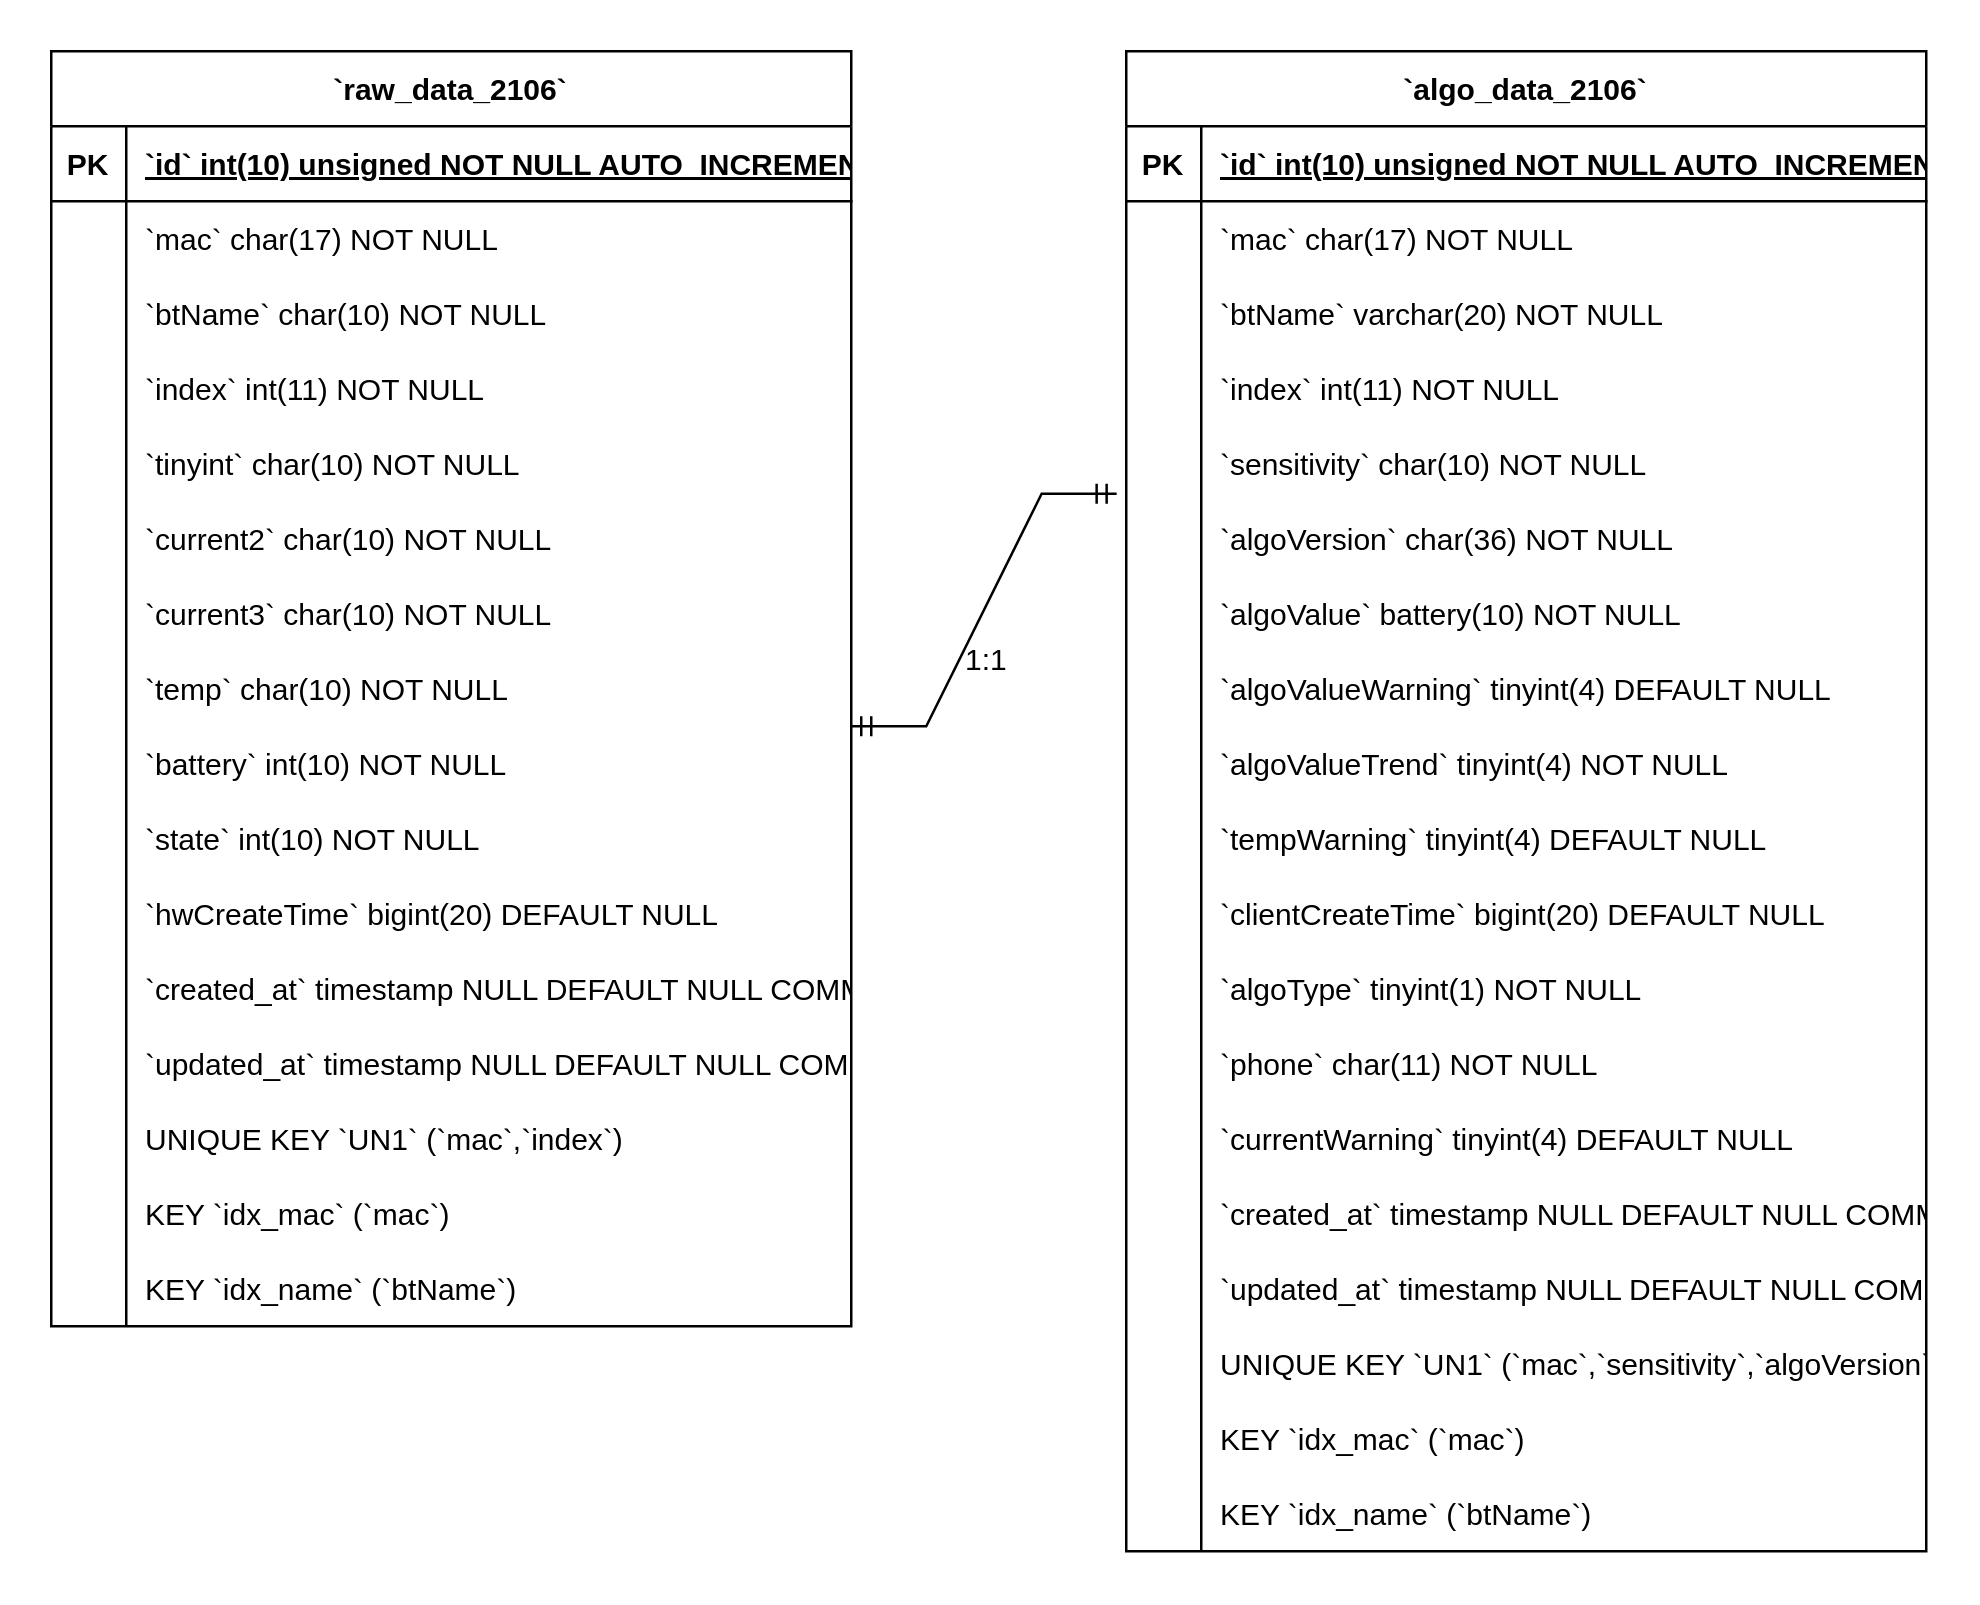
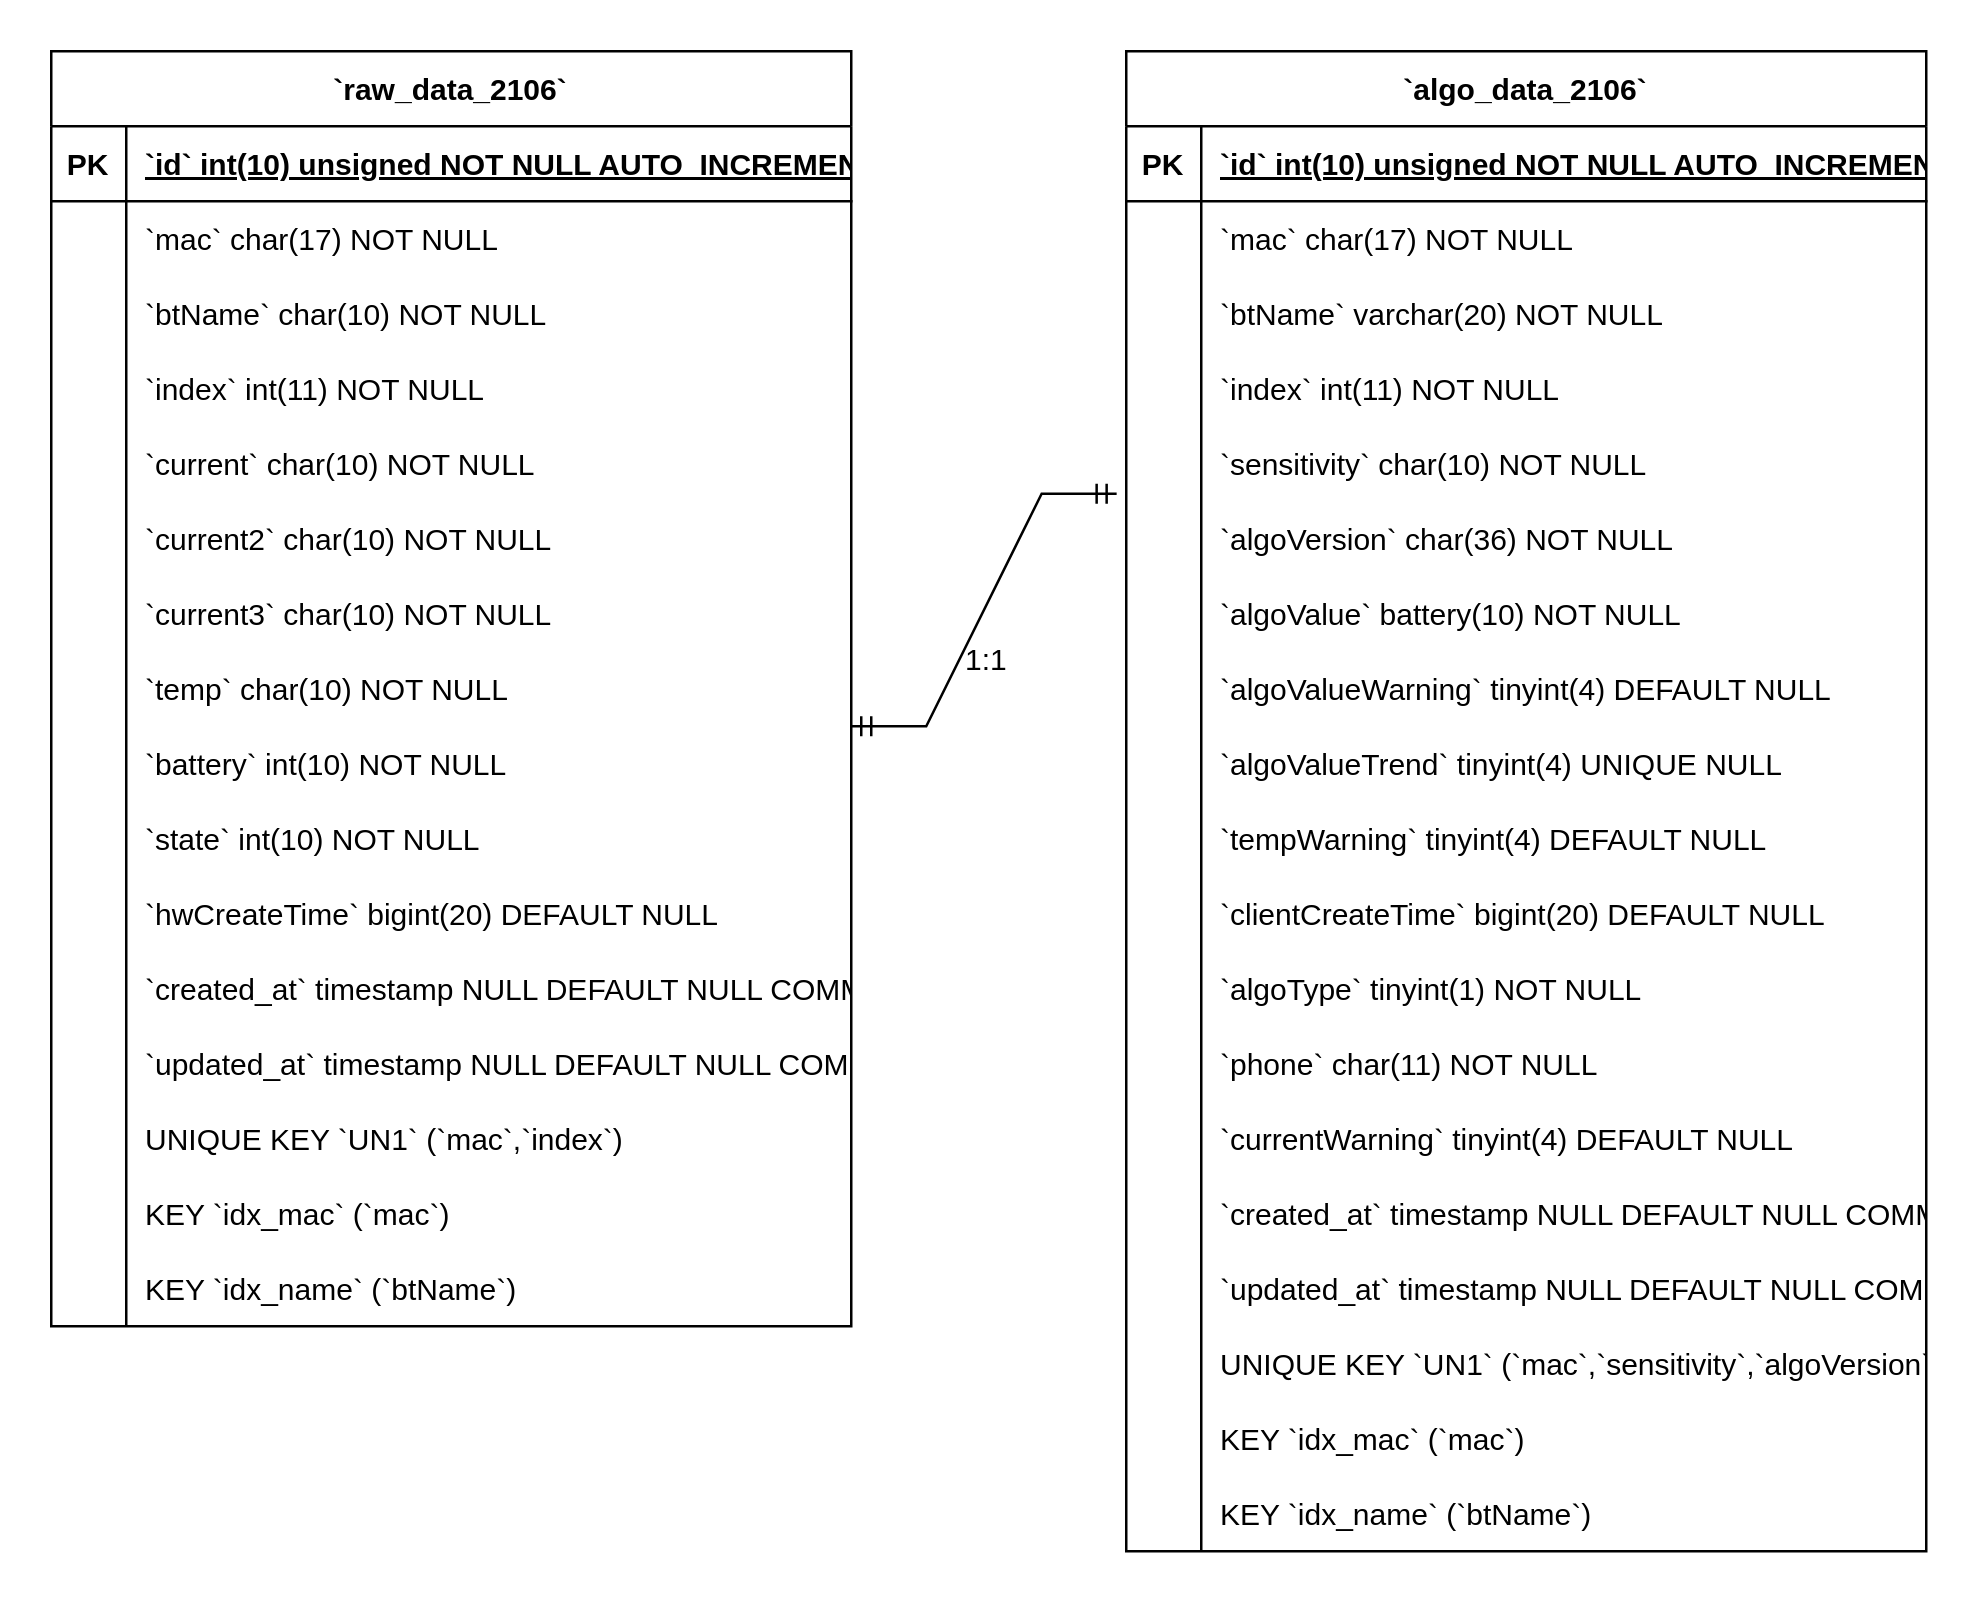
node "`tinyint` char(10) NOT NULL": label "`tinyint` char(10) NOT NULL" -> "`current` char(10) NOT NULL"
node "`algoValueTrend` tinyint(4) NOT NULL": label "`algoValueTrend` tinyint(4) NOT NULL" -> "`algoValueTrend` tinyint(4) UNIQUE NULL"
